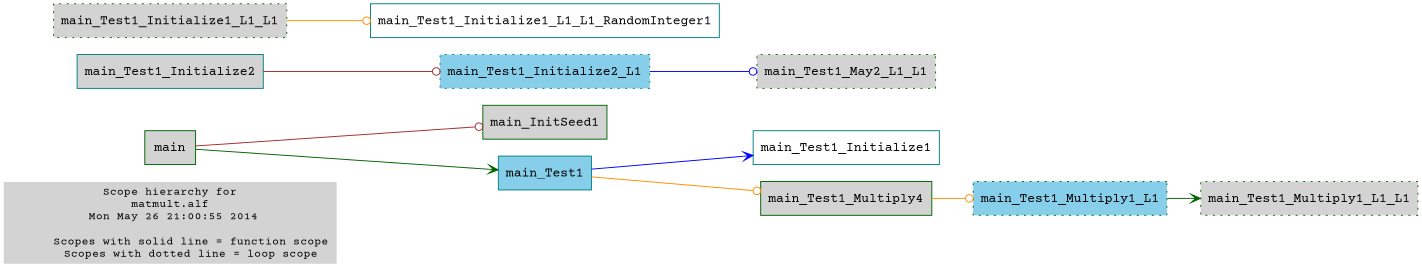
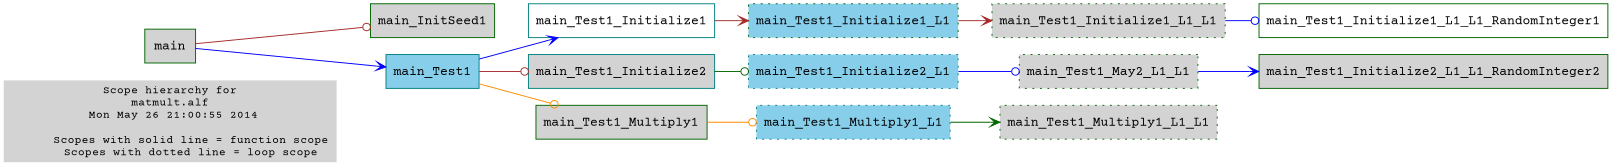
edge "main_Test1_Initialize1_L1_L1" -> "main_Test1_Initialize1_L1_L1_RandomInteger1": color darkorange -> blue
node "main_Test1_Initialize1_L1_L1_RandomInteger1": color teal -> darkgreen
node "main_Test1_Initialize1_L1": added
edge "main_Test1_Initialize2" -> "main_Test1_Initialize2_L1": color brown -> darkgreen
edge "main_Test1" -> "main_Test1_Initialize2": added
node "main_Test1_Initialize2_L1_L1_RandomInteger2": added
edge "main" -> "main_Test1": color darkgreen -> blue
node "main_Test1_Multiply4": label "main_Test1_Multiply4" -> "main_Test1_Multiply1"
node "main_Test1_Multiply1_L1": color darkgreen -> teal
